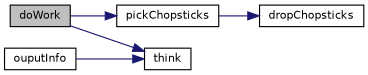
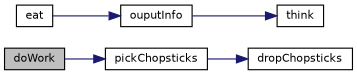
node "eat": added
edge "doWork" -> "think": removed
